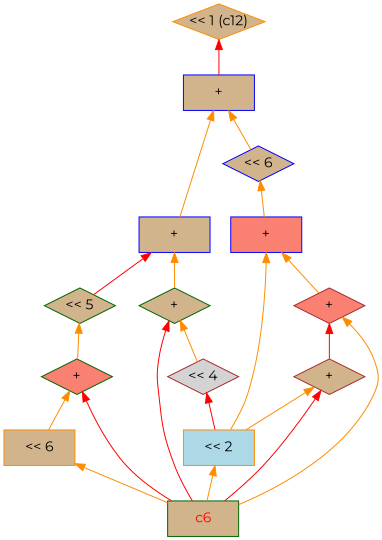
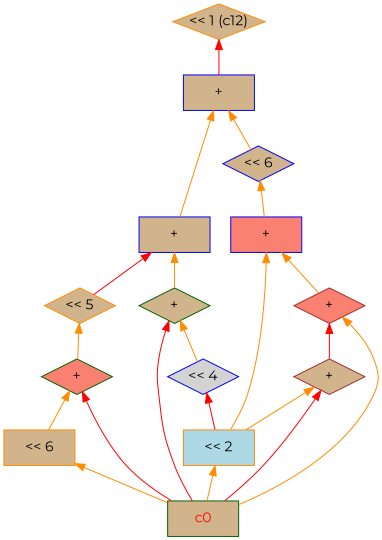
node "<< 5": color darkgreen -> darkorange
node "<< 4": color brown -> blue
node "c6": label "c6" -> "c0"
